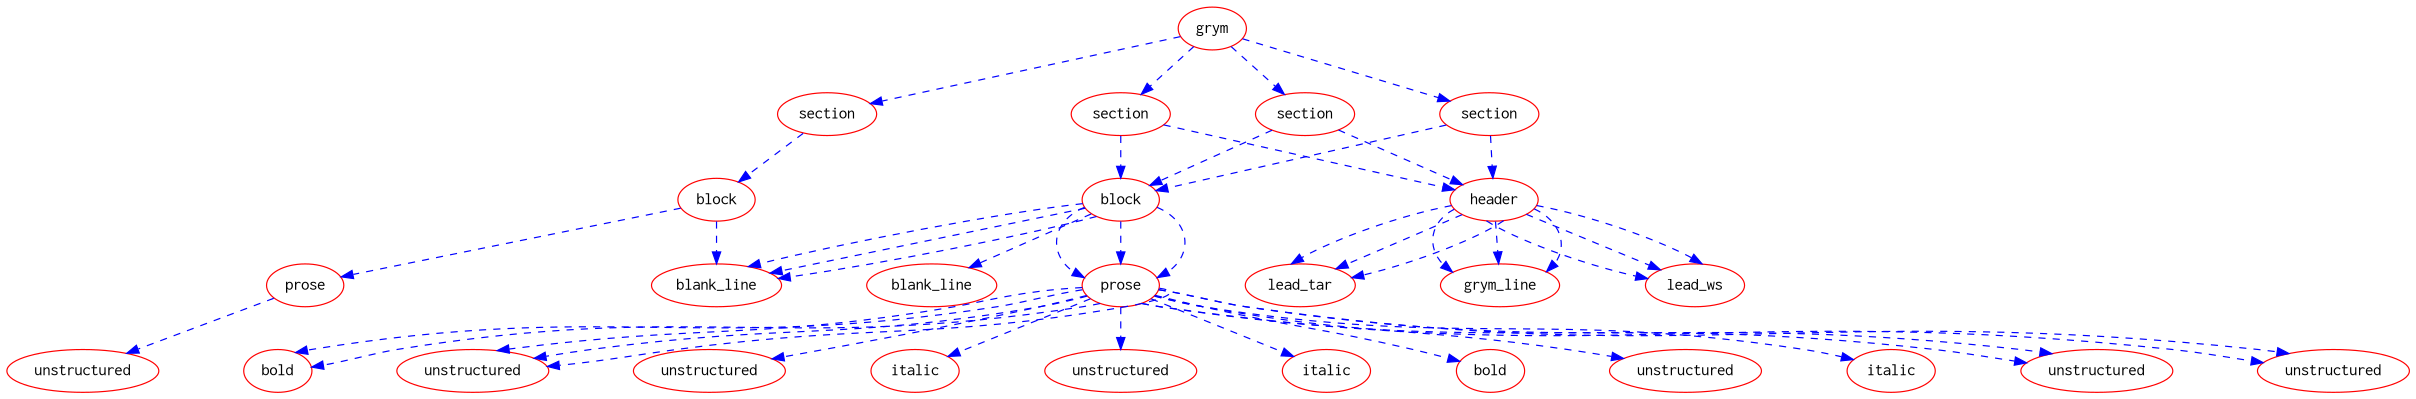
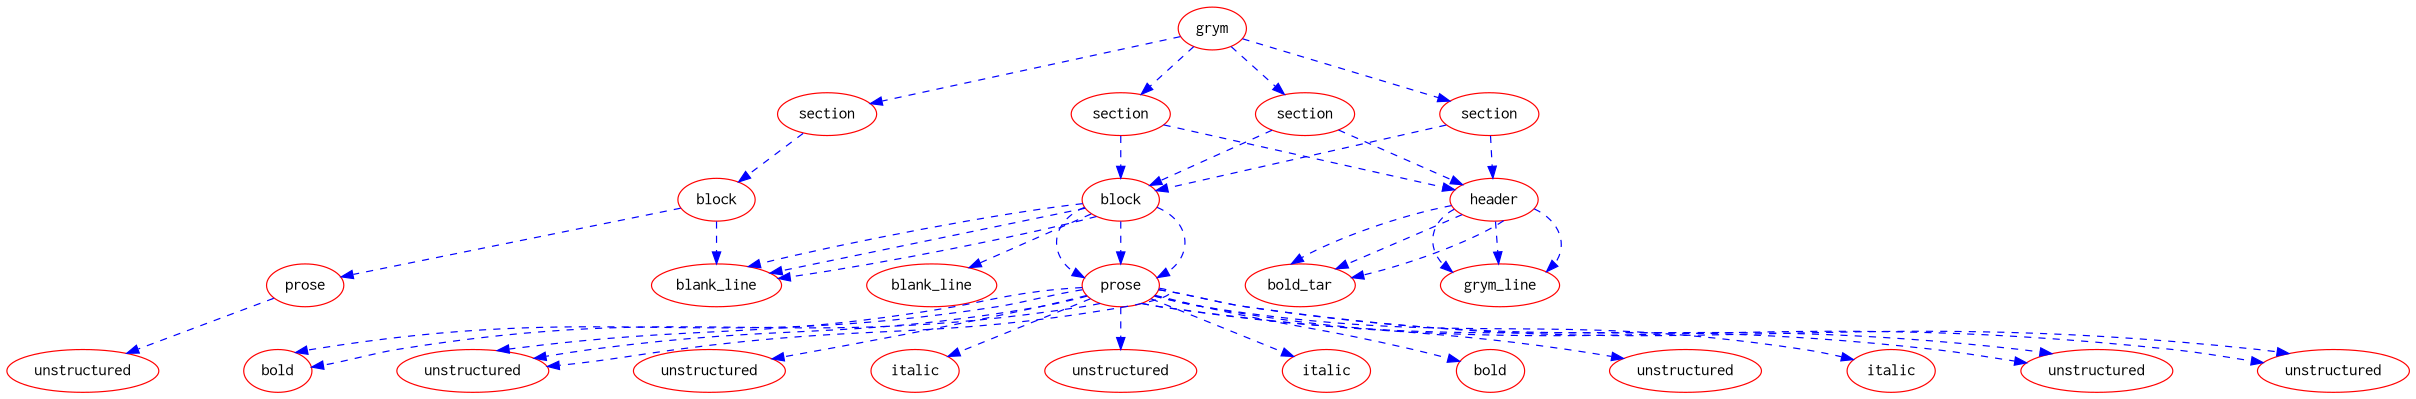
node "lead_tar": label "lead_tar" -> "bold_tar"
node "lead_ws": removed
